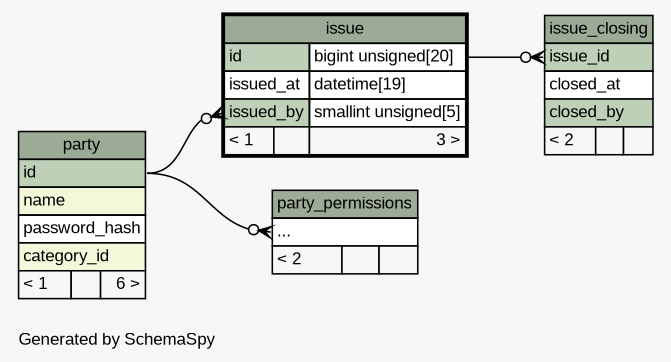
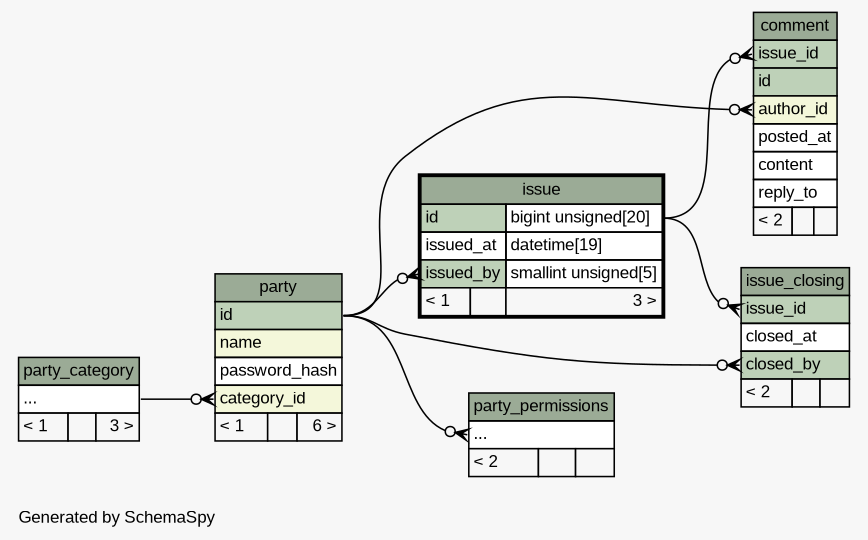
node "comment": added
edge "party" -> "issue_closing": added
node "party_category": added
